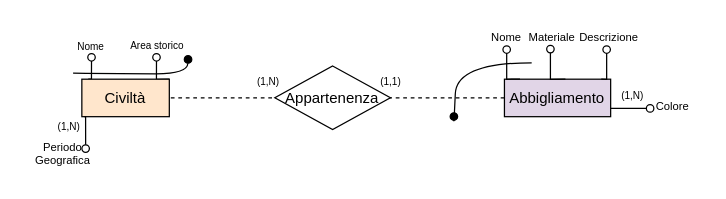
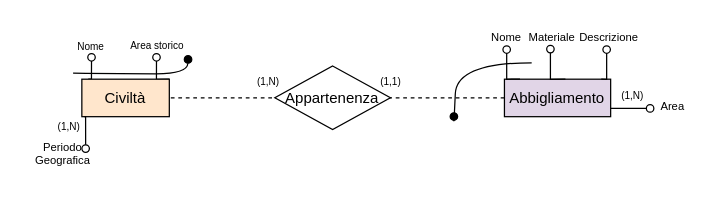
node "Colore": label "Colore" -> "Area"
